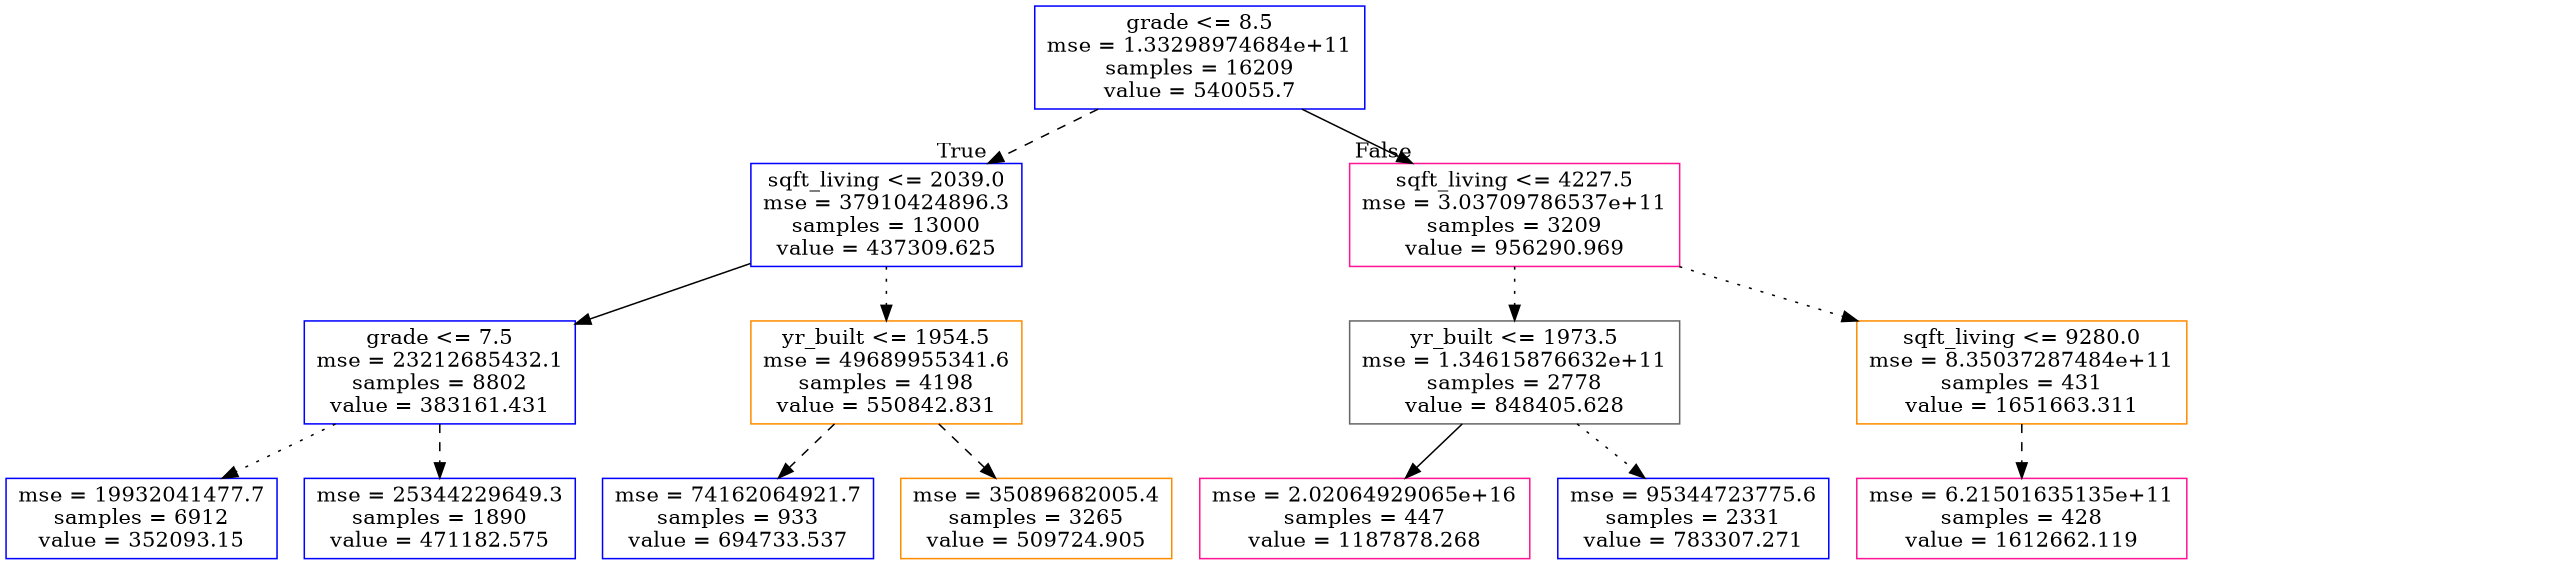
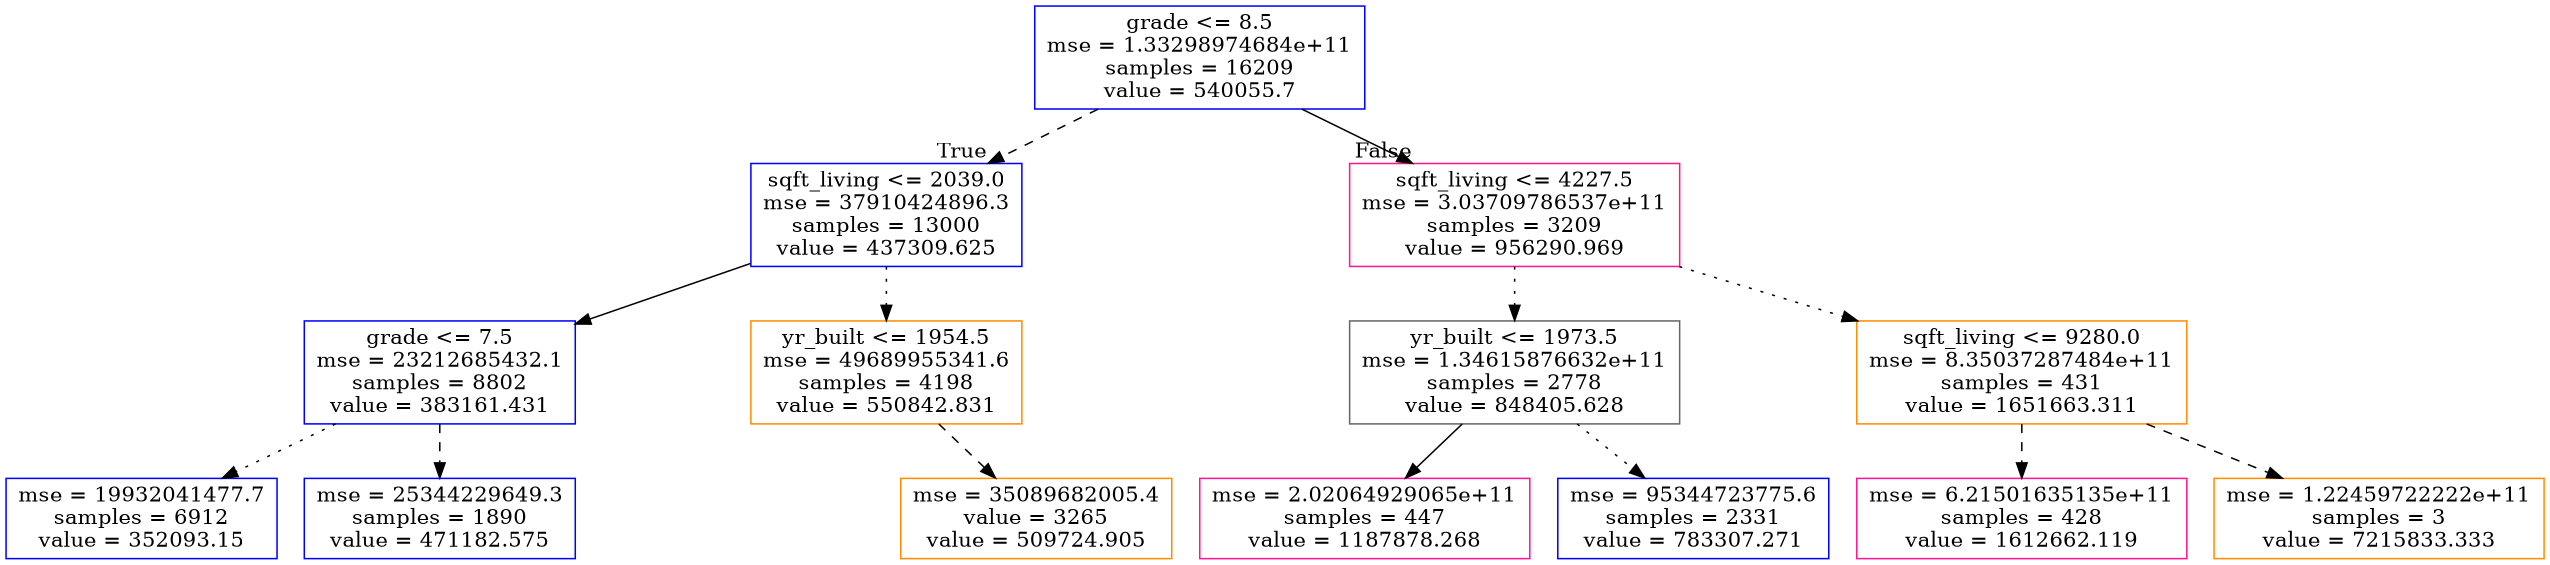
node "mse = 74162064921.7 samples = 933 value = 694733.537": removed
node "mse = 35089682005.4 samples = 3265 value = 509724.905": label "mse = 35089682005.4 samples = 3265 value = 509724.905" -> "mse = 35089682005.4 value = 3265 value = 509724.905"
node "mse = 2.02064929065e+16 samples = 447 value = 1187878.268": label "mse = 2.02064929065e+16 samples = 447 value = 1187878.268" -> "mse = 2.02064929065e+11 samples = 447 value = 1187878.268"
node "mse = 1.22459722222e+11 samples = 3 value = 7215833.333": added
